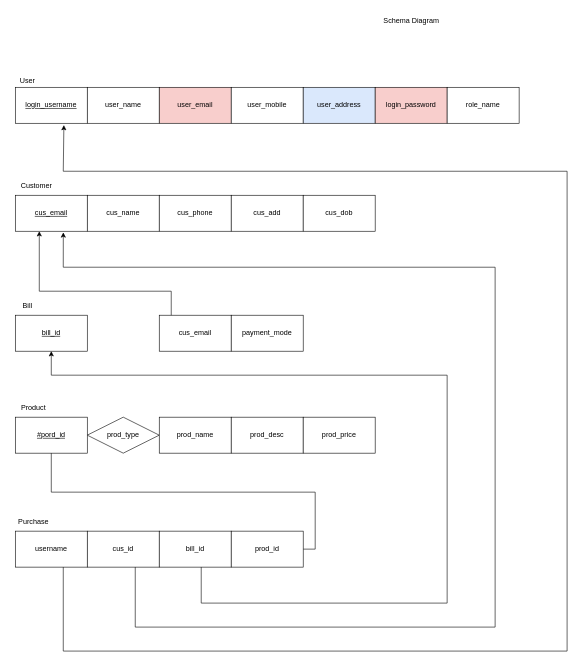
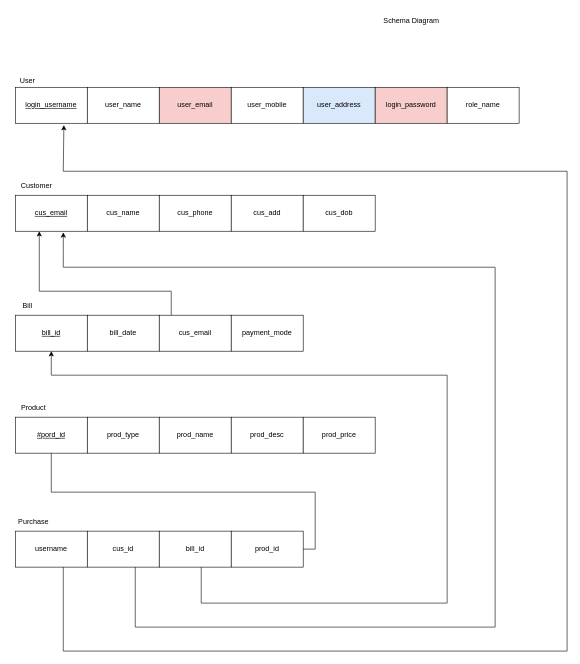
node "bill_date": added
node "prod_type": shape diamond -> rectangle
